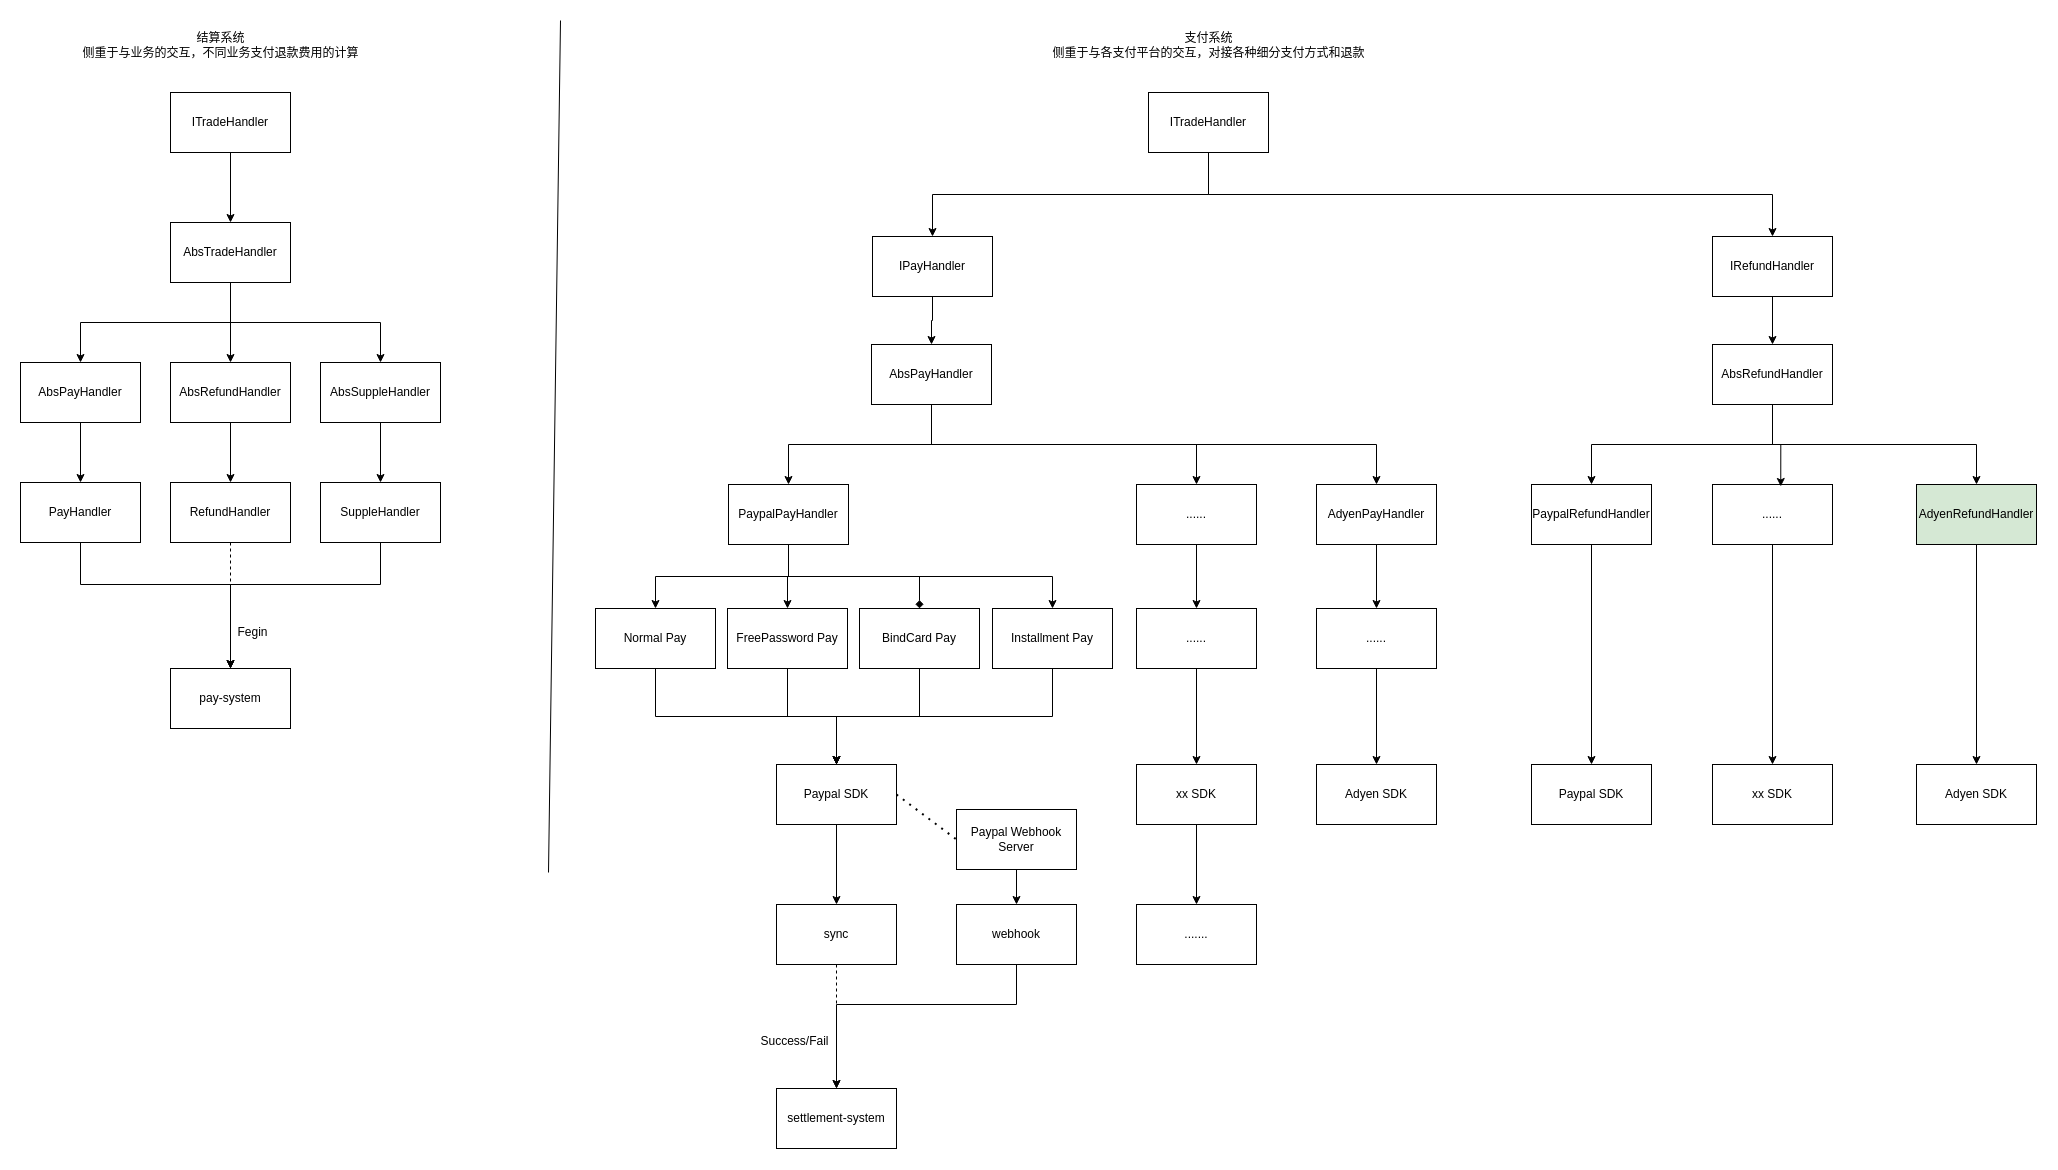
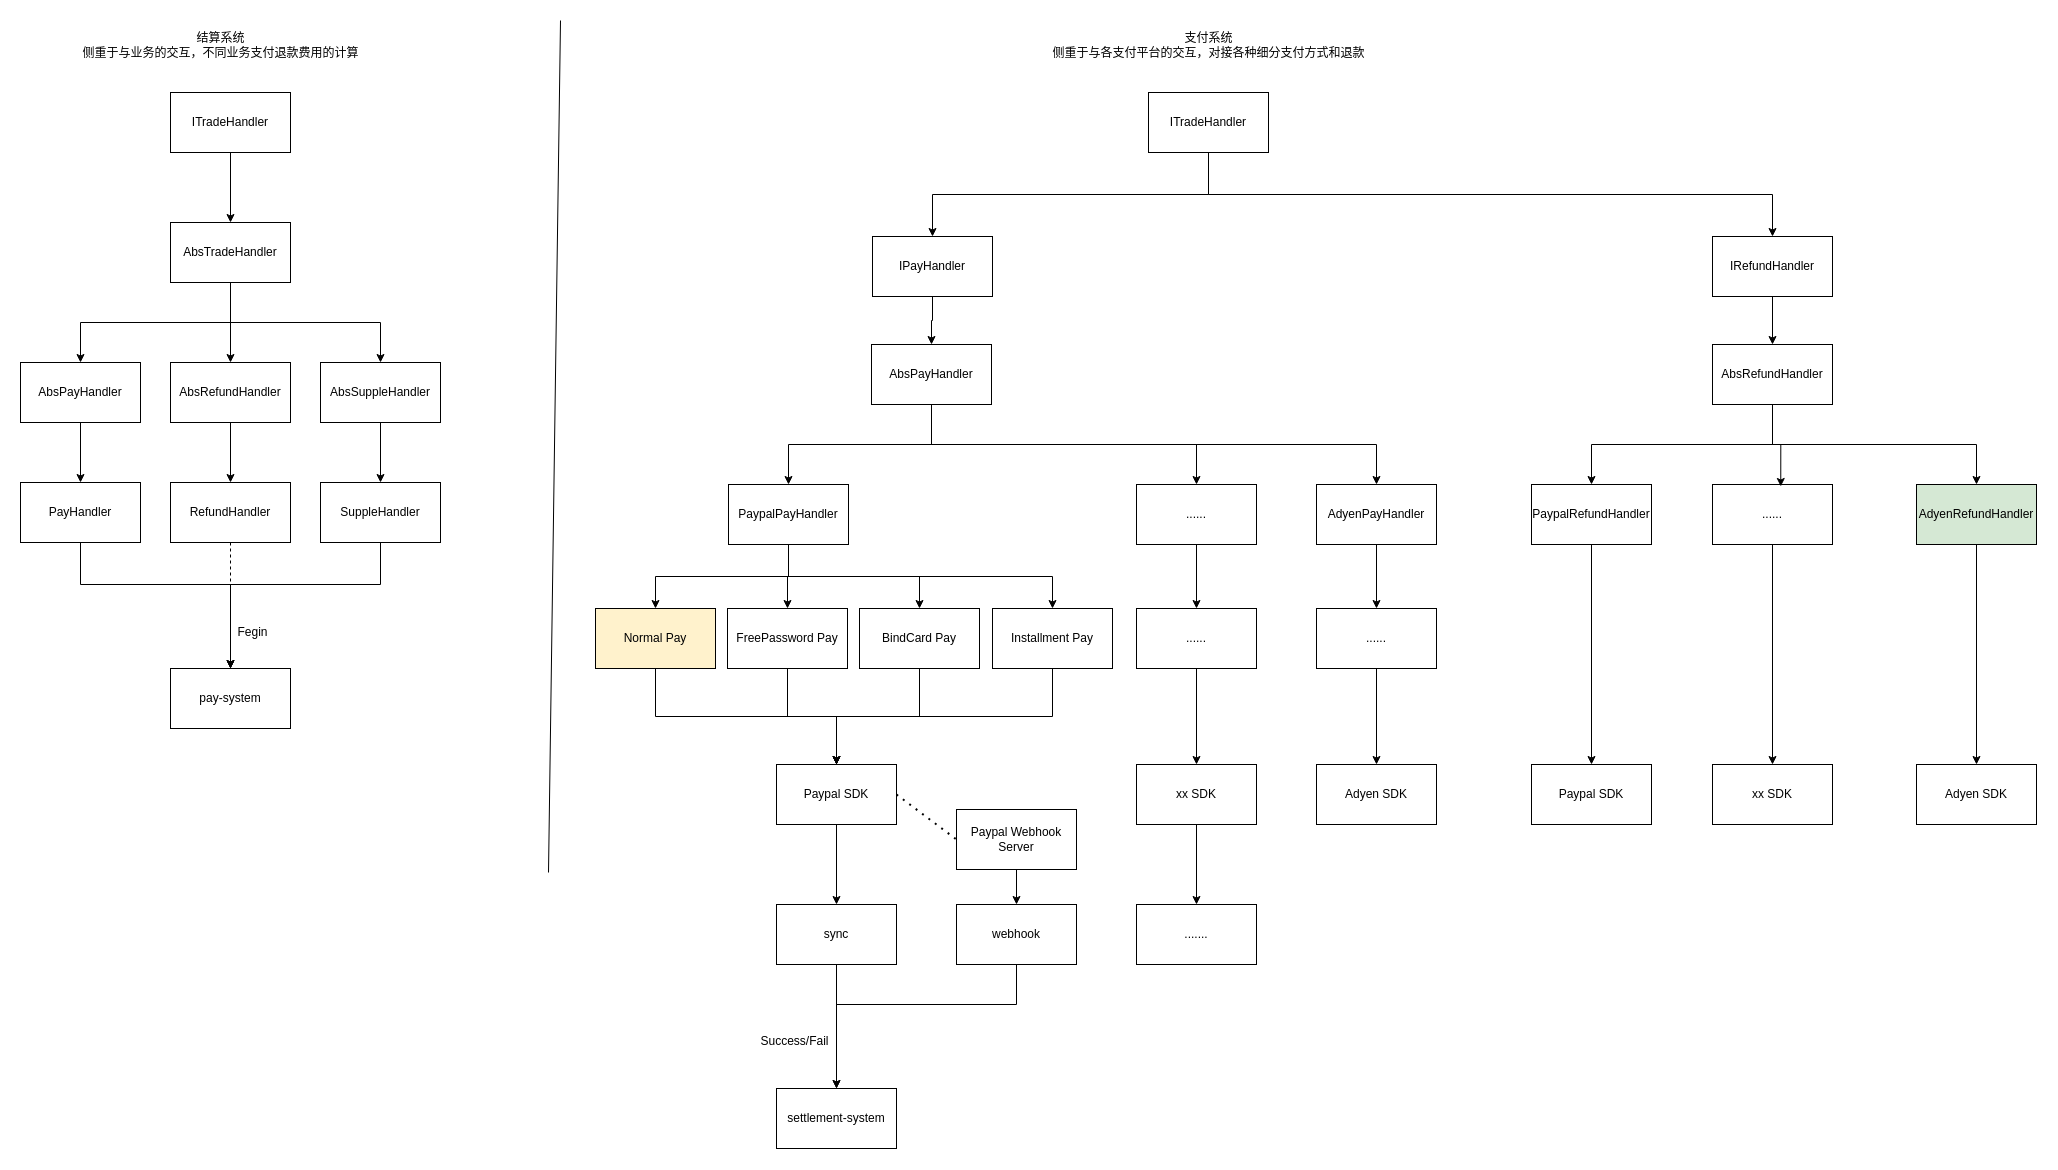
edge "PaypalPayHandler" -> "BindCard Pay": arrowhead diamond -> classic
node "Normal Pay": fillcolor #ffffff -> #fff2cc
edge "sync" -> "settlement-system": style dashed -> solid
